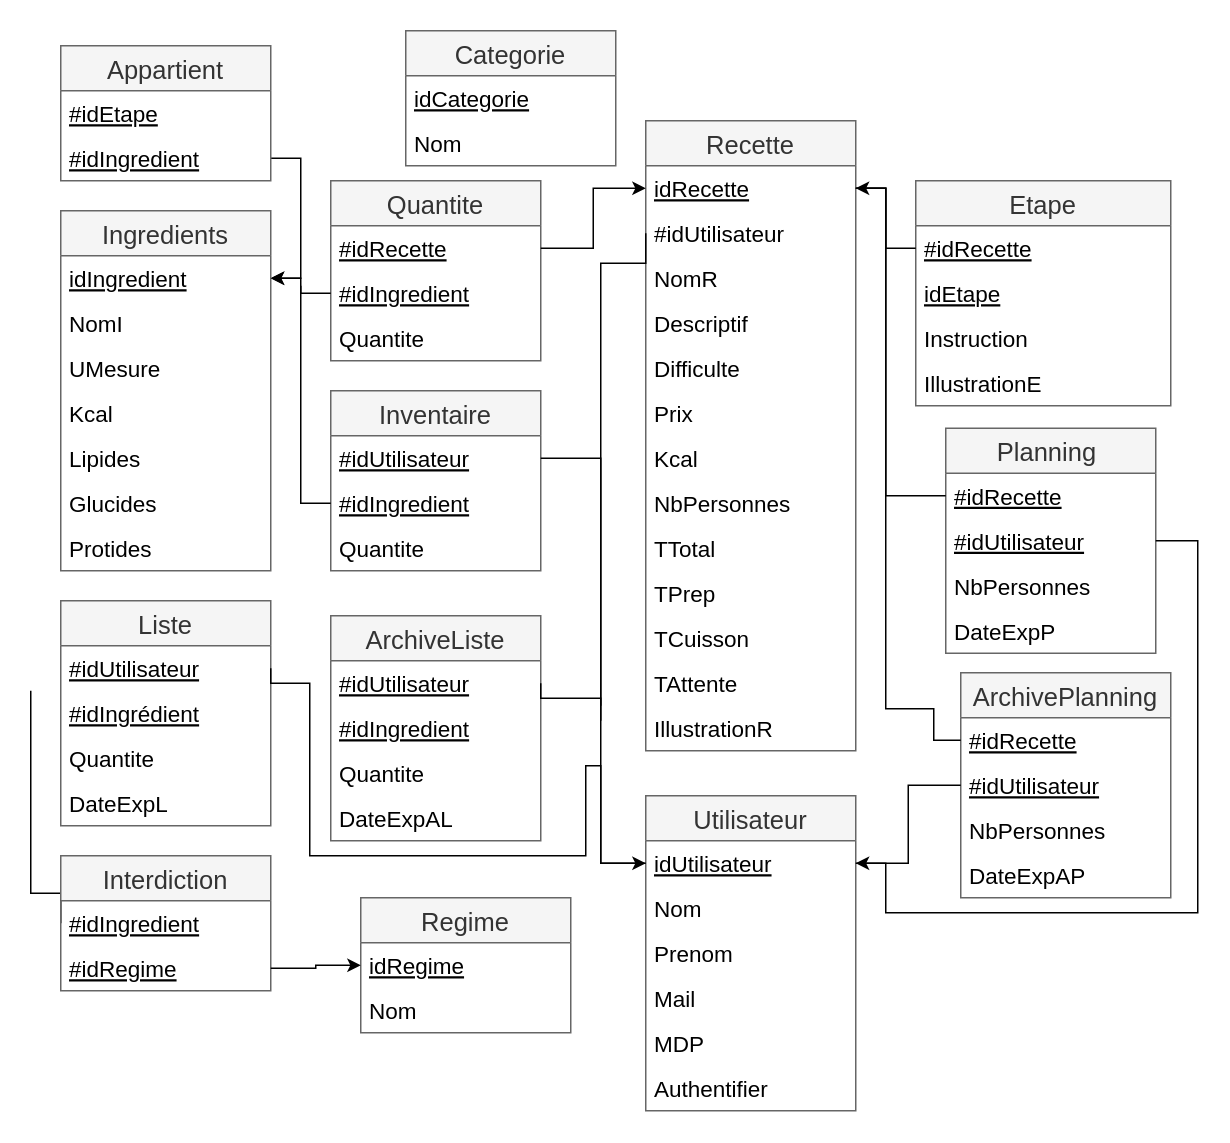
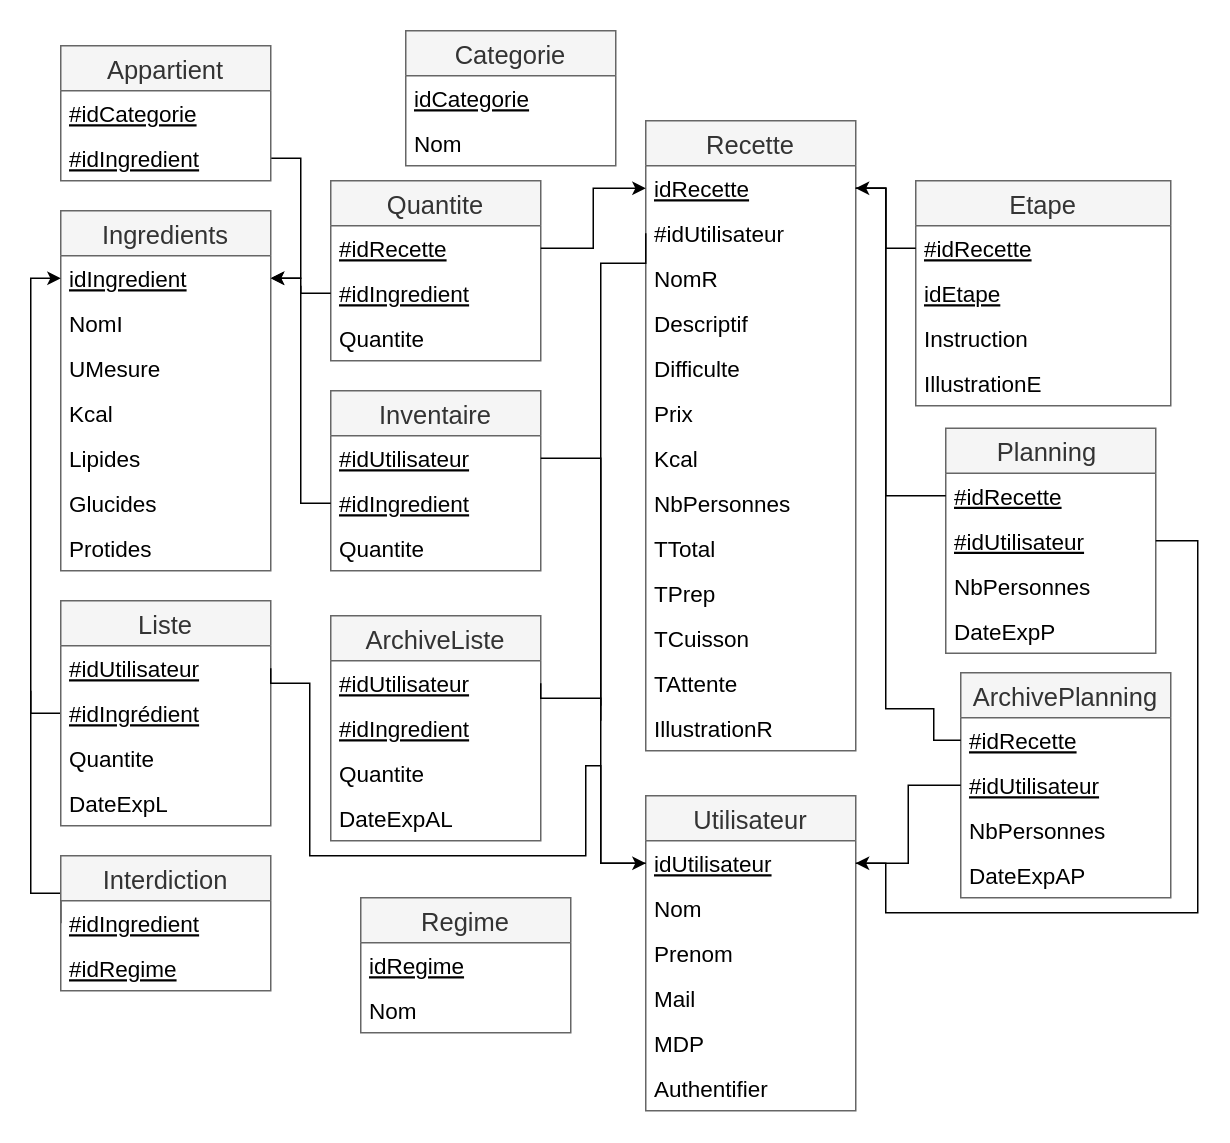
node "#idEtape": label "#idEtape" -> "#idCategorie"
edge "#idIngrédient" -> "idIngredient": added
edge "#idRegime" -> "idRegime": removed
